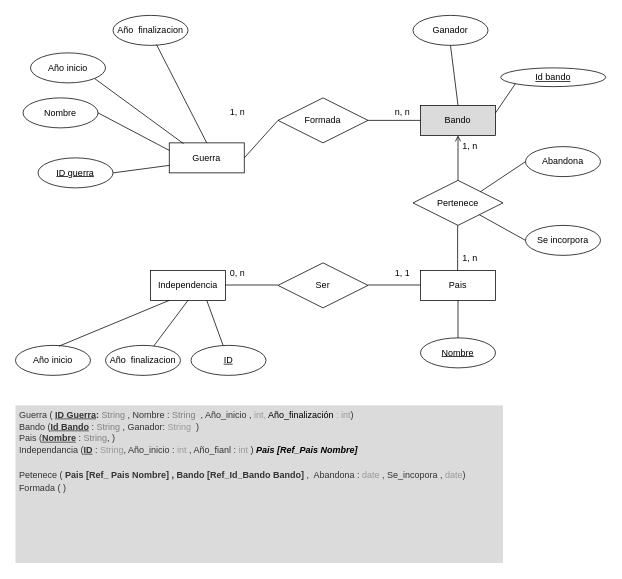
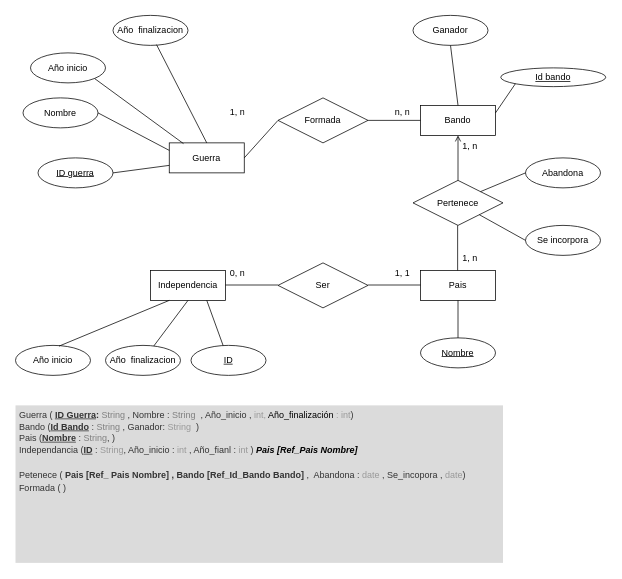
node "Bando": fillcolor #dbdbdb -> #ffffff
node "Abandona": moved (563, 162) -> (563, 173)
